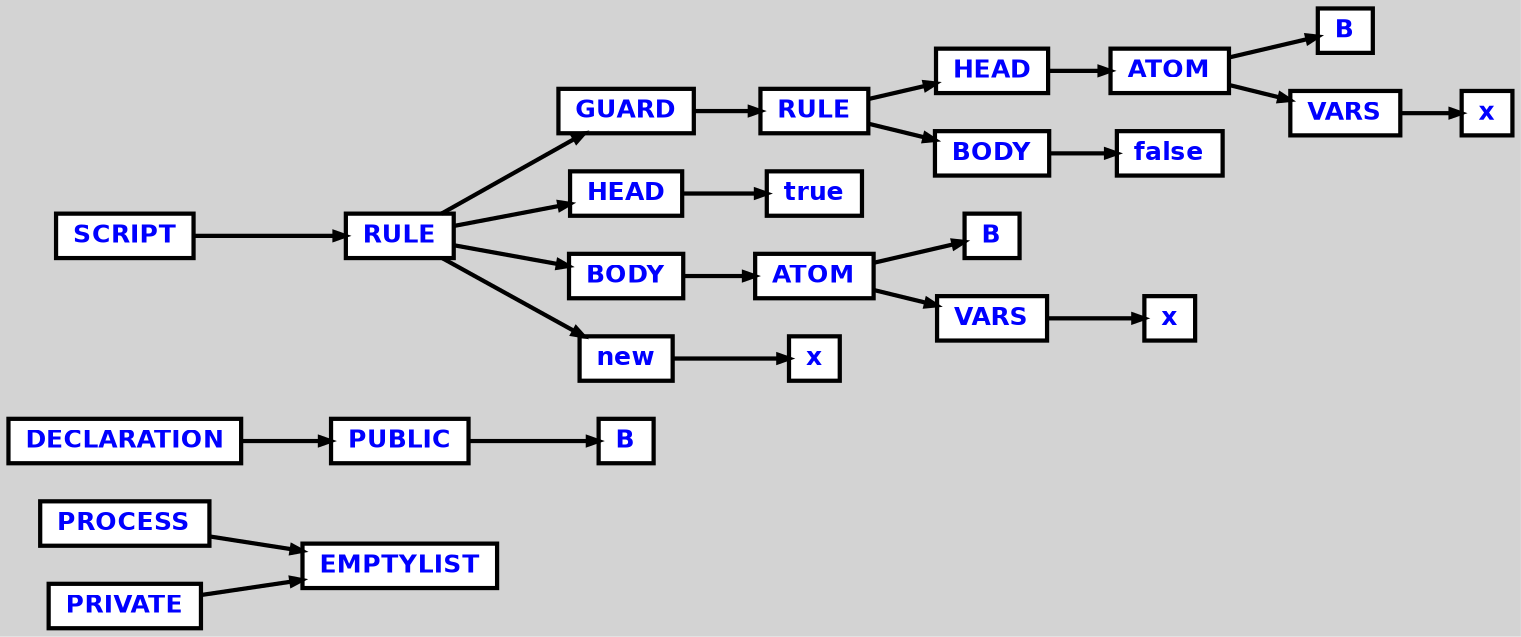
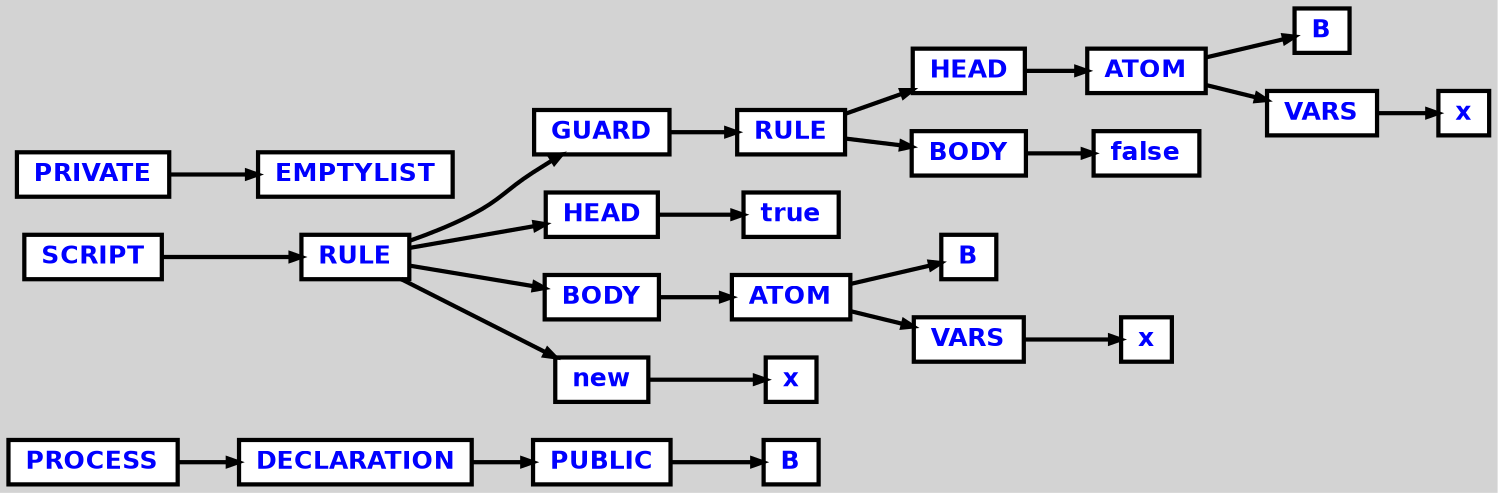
edge "PROCESS" -> "EMPTYLIST": now "PROCESS" -> "DECLARATION"
